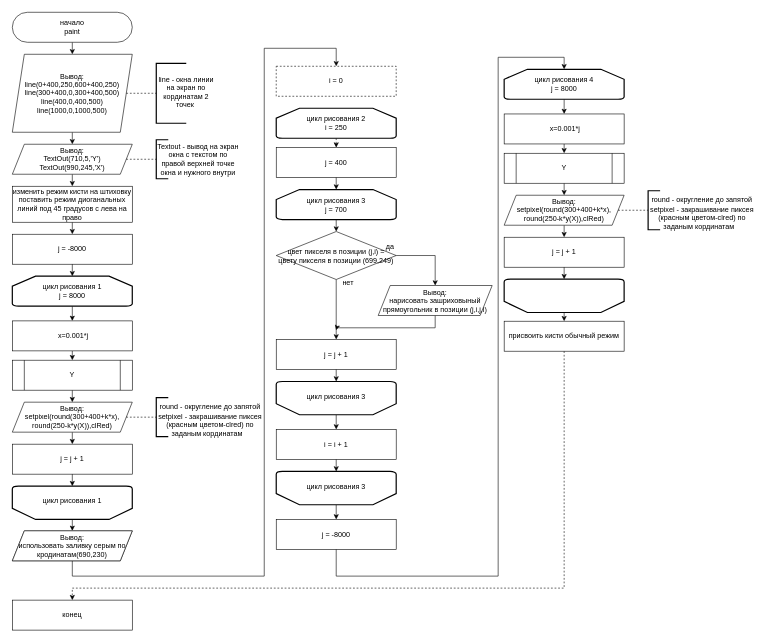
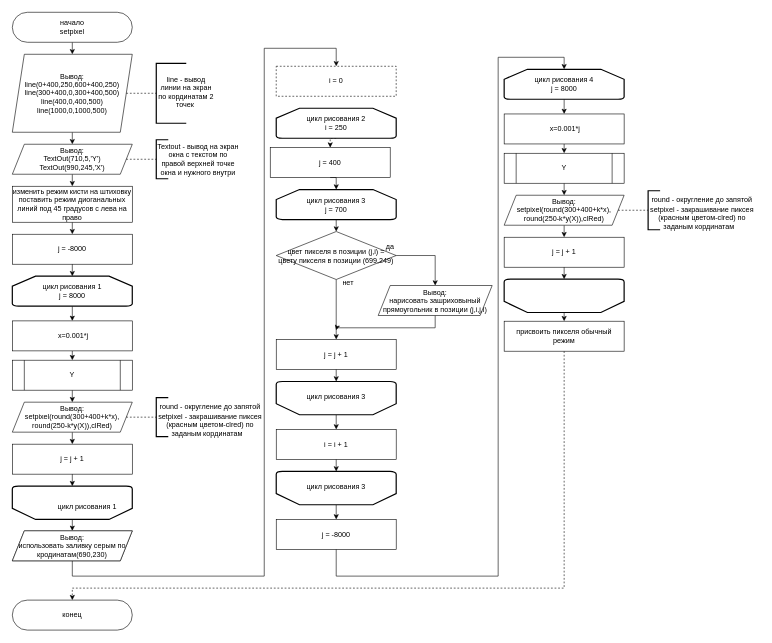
node "начало paint": label "начало paint" -> "начало setpixel"
node "line - окна линии на экран по кординатам 2 точек": label "line - окна линии на экран по кординатам 2 точек" -> "line - вывод линии на экран по кординатам 2 точек"
node "j = 400": moved (336, 163) -> (330, 163)
node "присвоить кисти обычный режим": label "присвоить кисти обычный режим" -> "присвоить пикселя обычный режим"
node "цикл рисования 1": moved (72, 501) -> (87, 507)
node "конец": shape rectangle -> rounded rectangle
